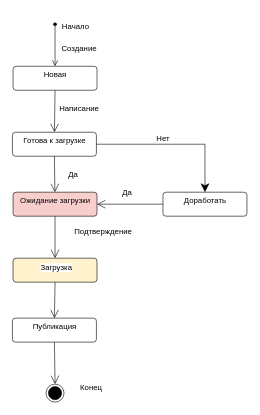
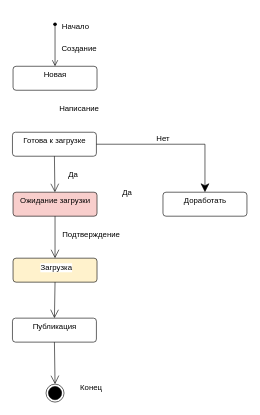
edge "Новая" -> "Готова к загрузке": removed
edge "Доработать" -> "Ожидание загрузки": removed
node "Подтверждение": moved (103, 231) -> (91, 234)
